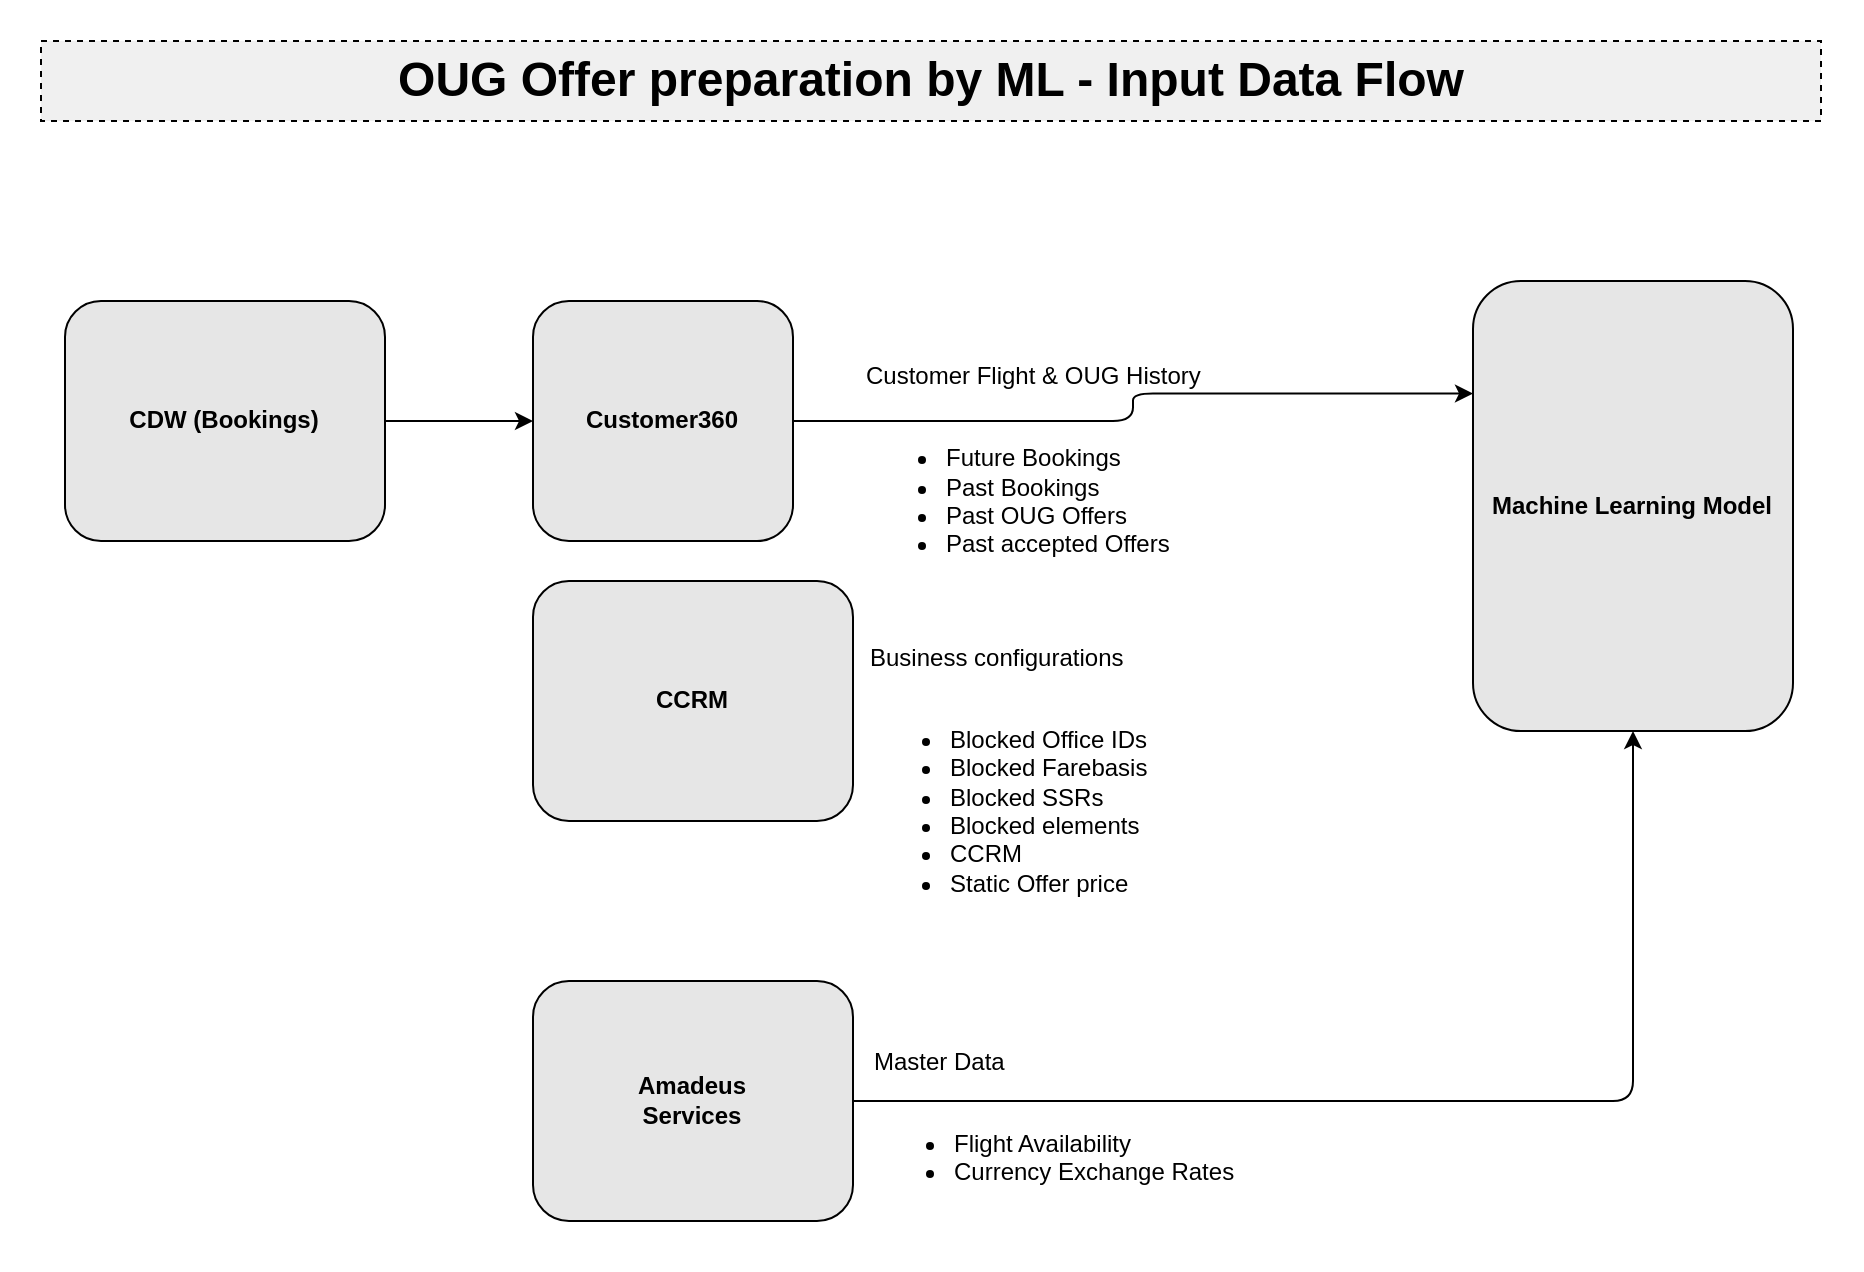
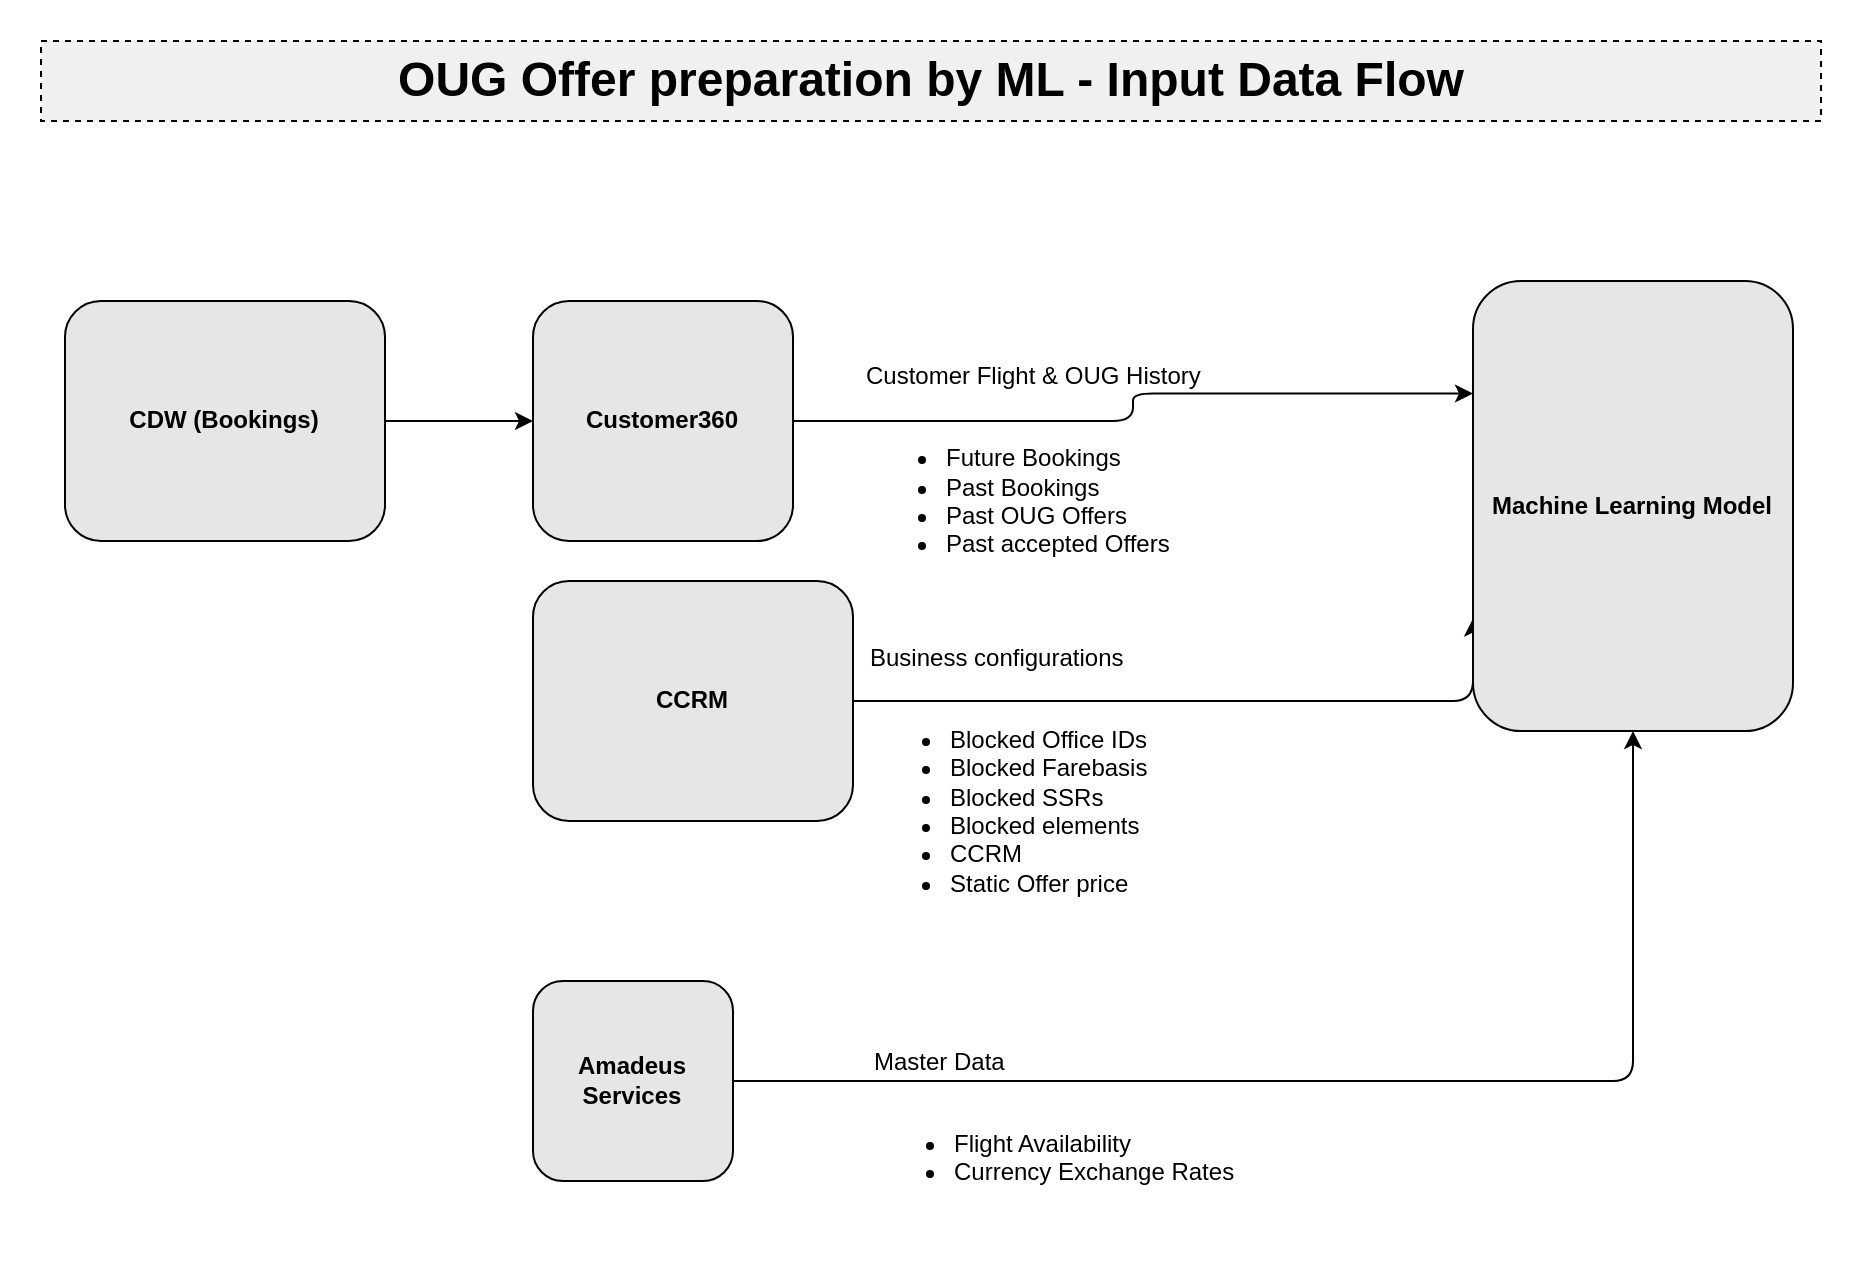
edge "CCRM" -> "Machine Learning Model": added
node "Amadeus Services": size 320x240 -> 200x200
